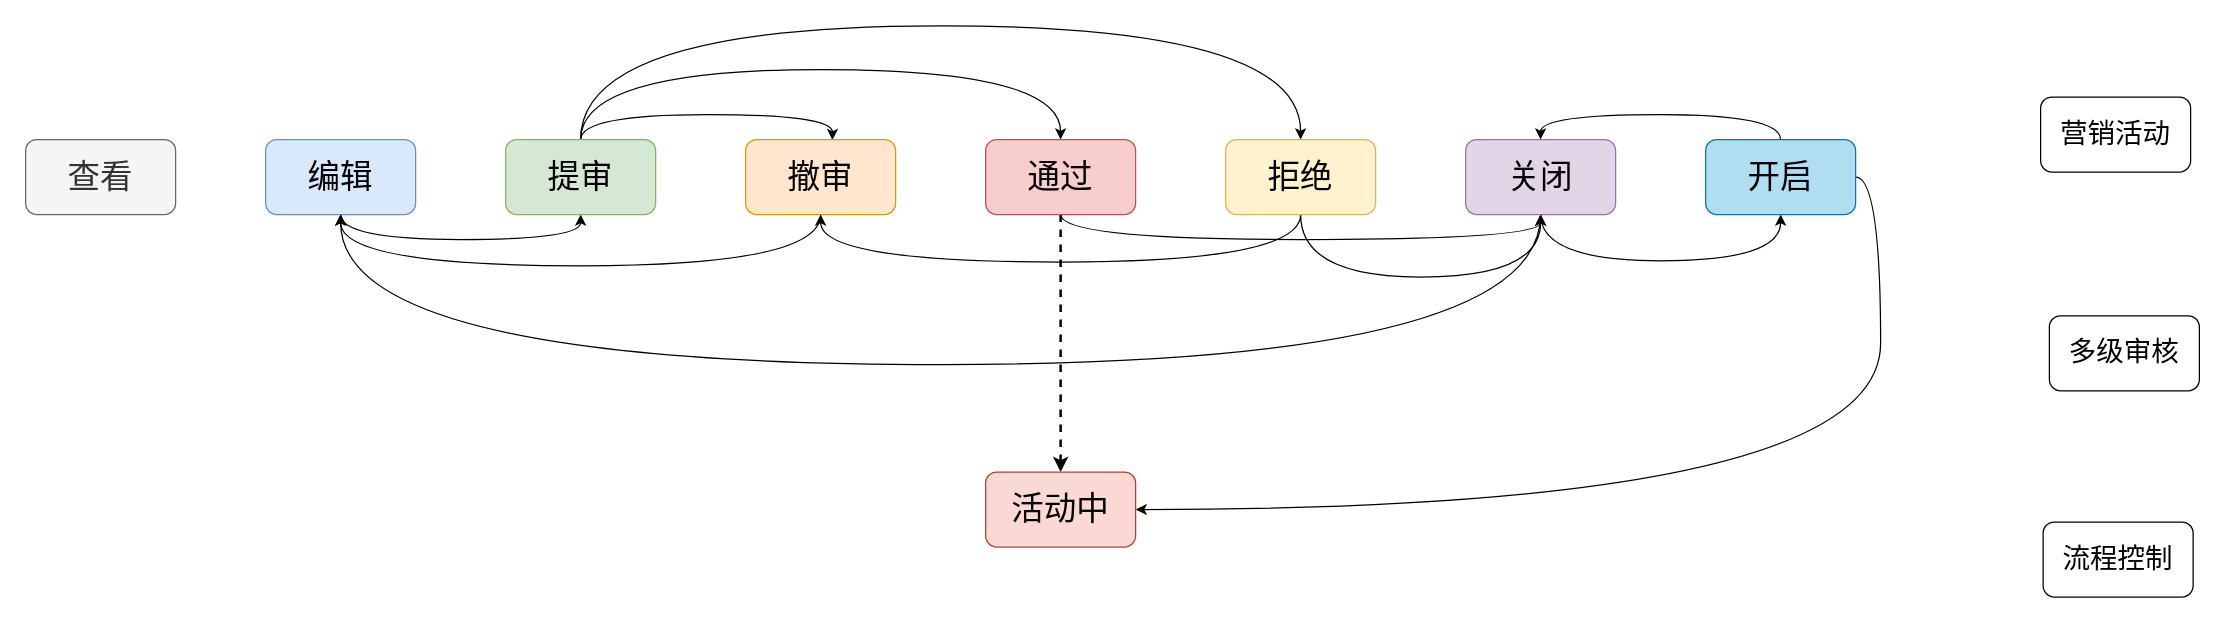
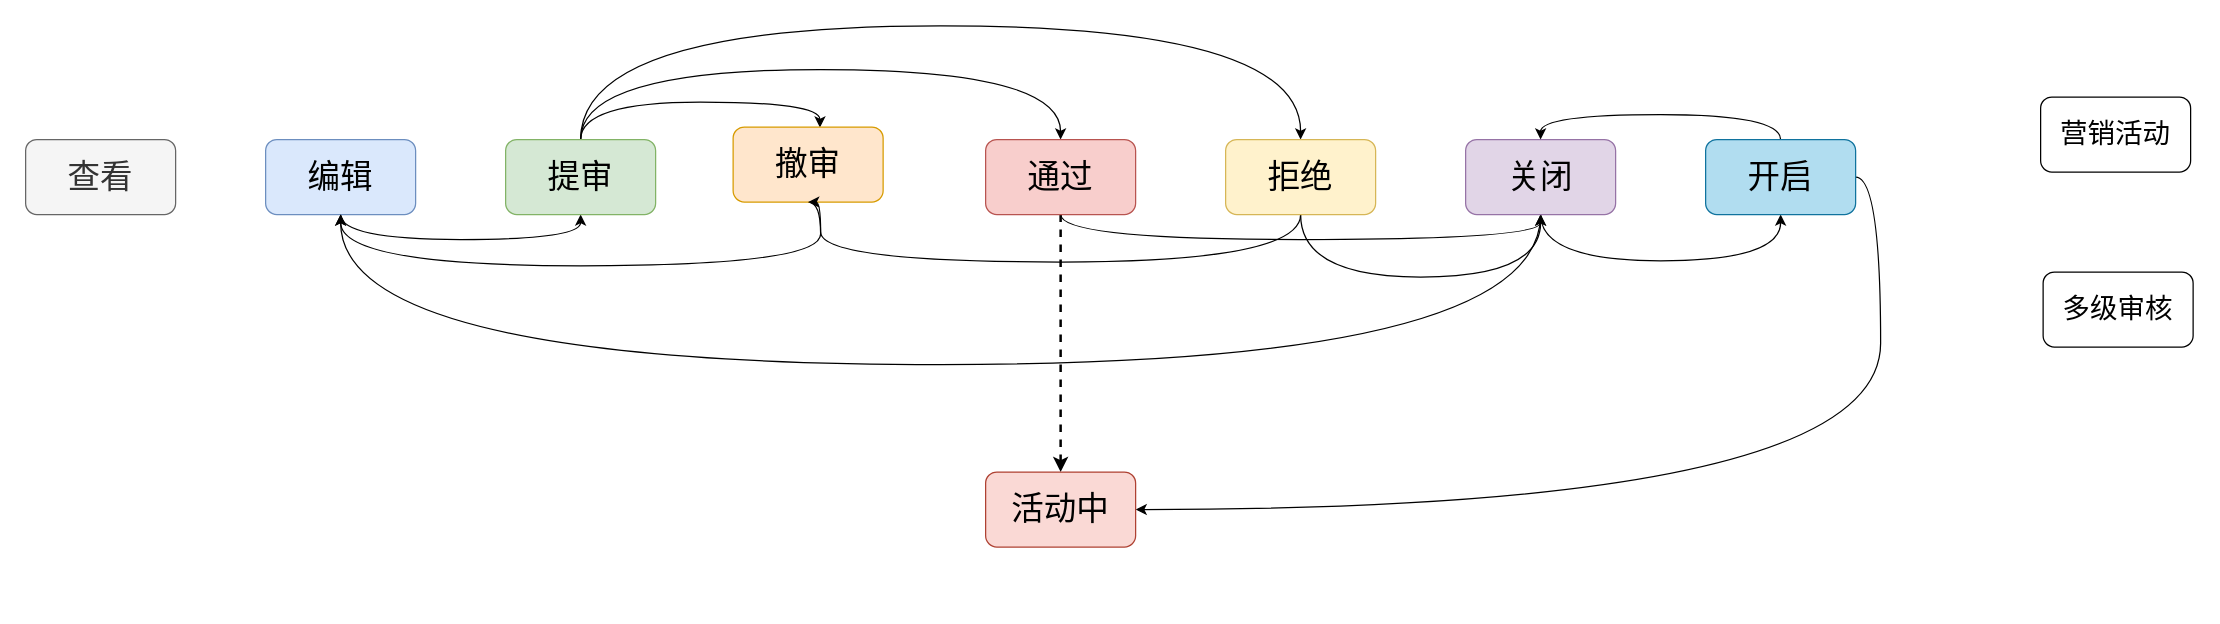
node "撤审": moved (821, 177) -> (808, 164)
node "多级审核": moved (2124, 353) -> (2118, 309)
node "流程控制": removed
